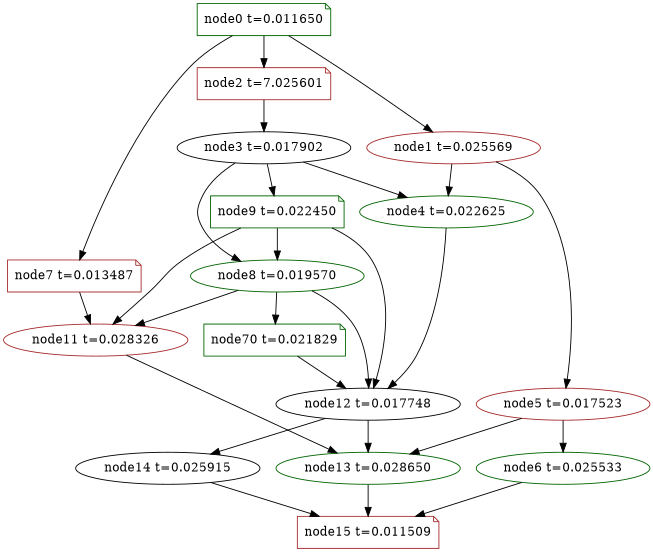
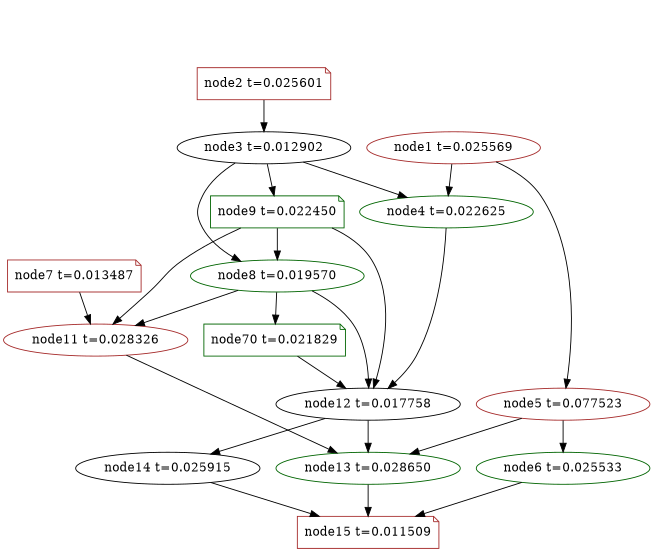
node "node0 t=0.011650": removed
node "node2 t=7.025601": label "node2 t=7.025601" -> "node2 t=0.025601"
node "node3 t=0.017902": label "node3 t=0.017902" -> "node3 t=0.012902"
node "node12 t=0.017748": label "node12 t=0.017748" -> "node12 t=0.017758"
node "node5 t=0.017523": label "node5 t=0.017523" -> "node5 t=0.077523"
